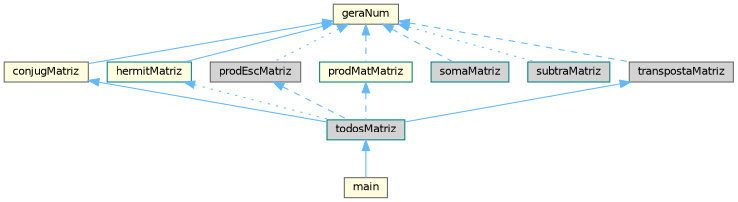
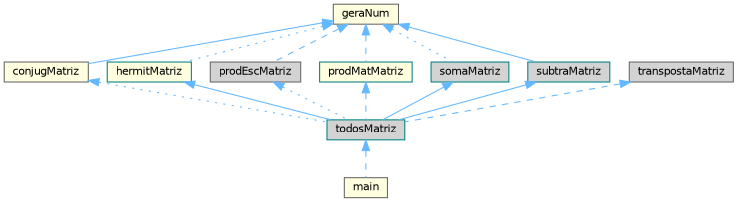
edge "transpostaMatriz" -> "geraNum": removed
edge "hermitMatriz" -> "geraNum": style solid -> dotted
edge "subtraMatriz" -> "geraNum": style dotted -> solid
edge "prodEscMatriz" -> "geraNum": style dotted -> dashed
edge "somaMatriz" -> "geraNum": style dashed -> dotted
edge "todosMatriz" -> "conjugMatriz": style solid -> dotted
edge "todosMatriz" -> "hermitMatriz": style dotted -> solid
edge "todosMatriz" -> "subtraMatriz": added
edge "todosMatriz" -> "prodEscMatriz": style dashed -> dotted
edge "todosMatriz" -> "somaMatriz": added
edge "todosMatriz" -> "transpostaMatriz": style solid -> dashed
edge "main" -> "todosMatriz": style solid -> dashed
